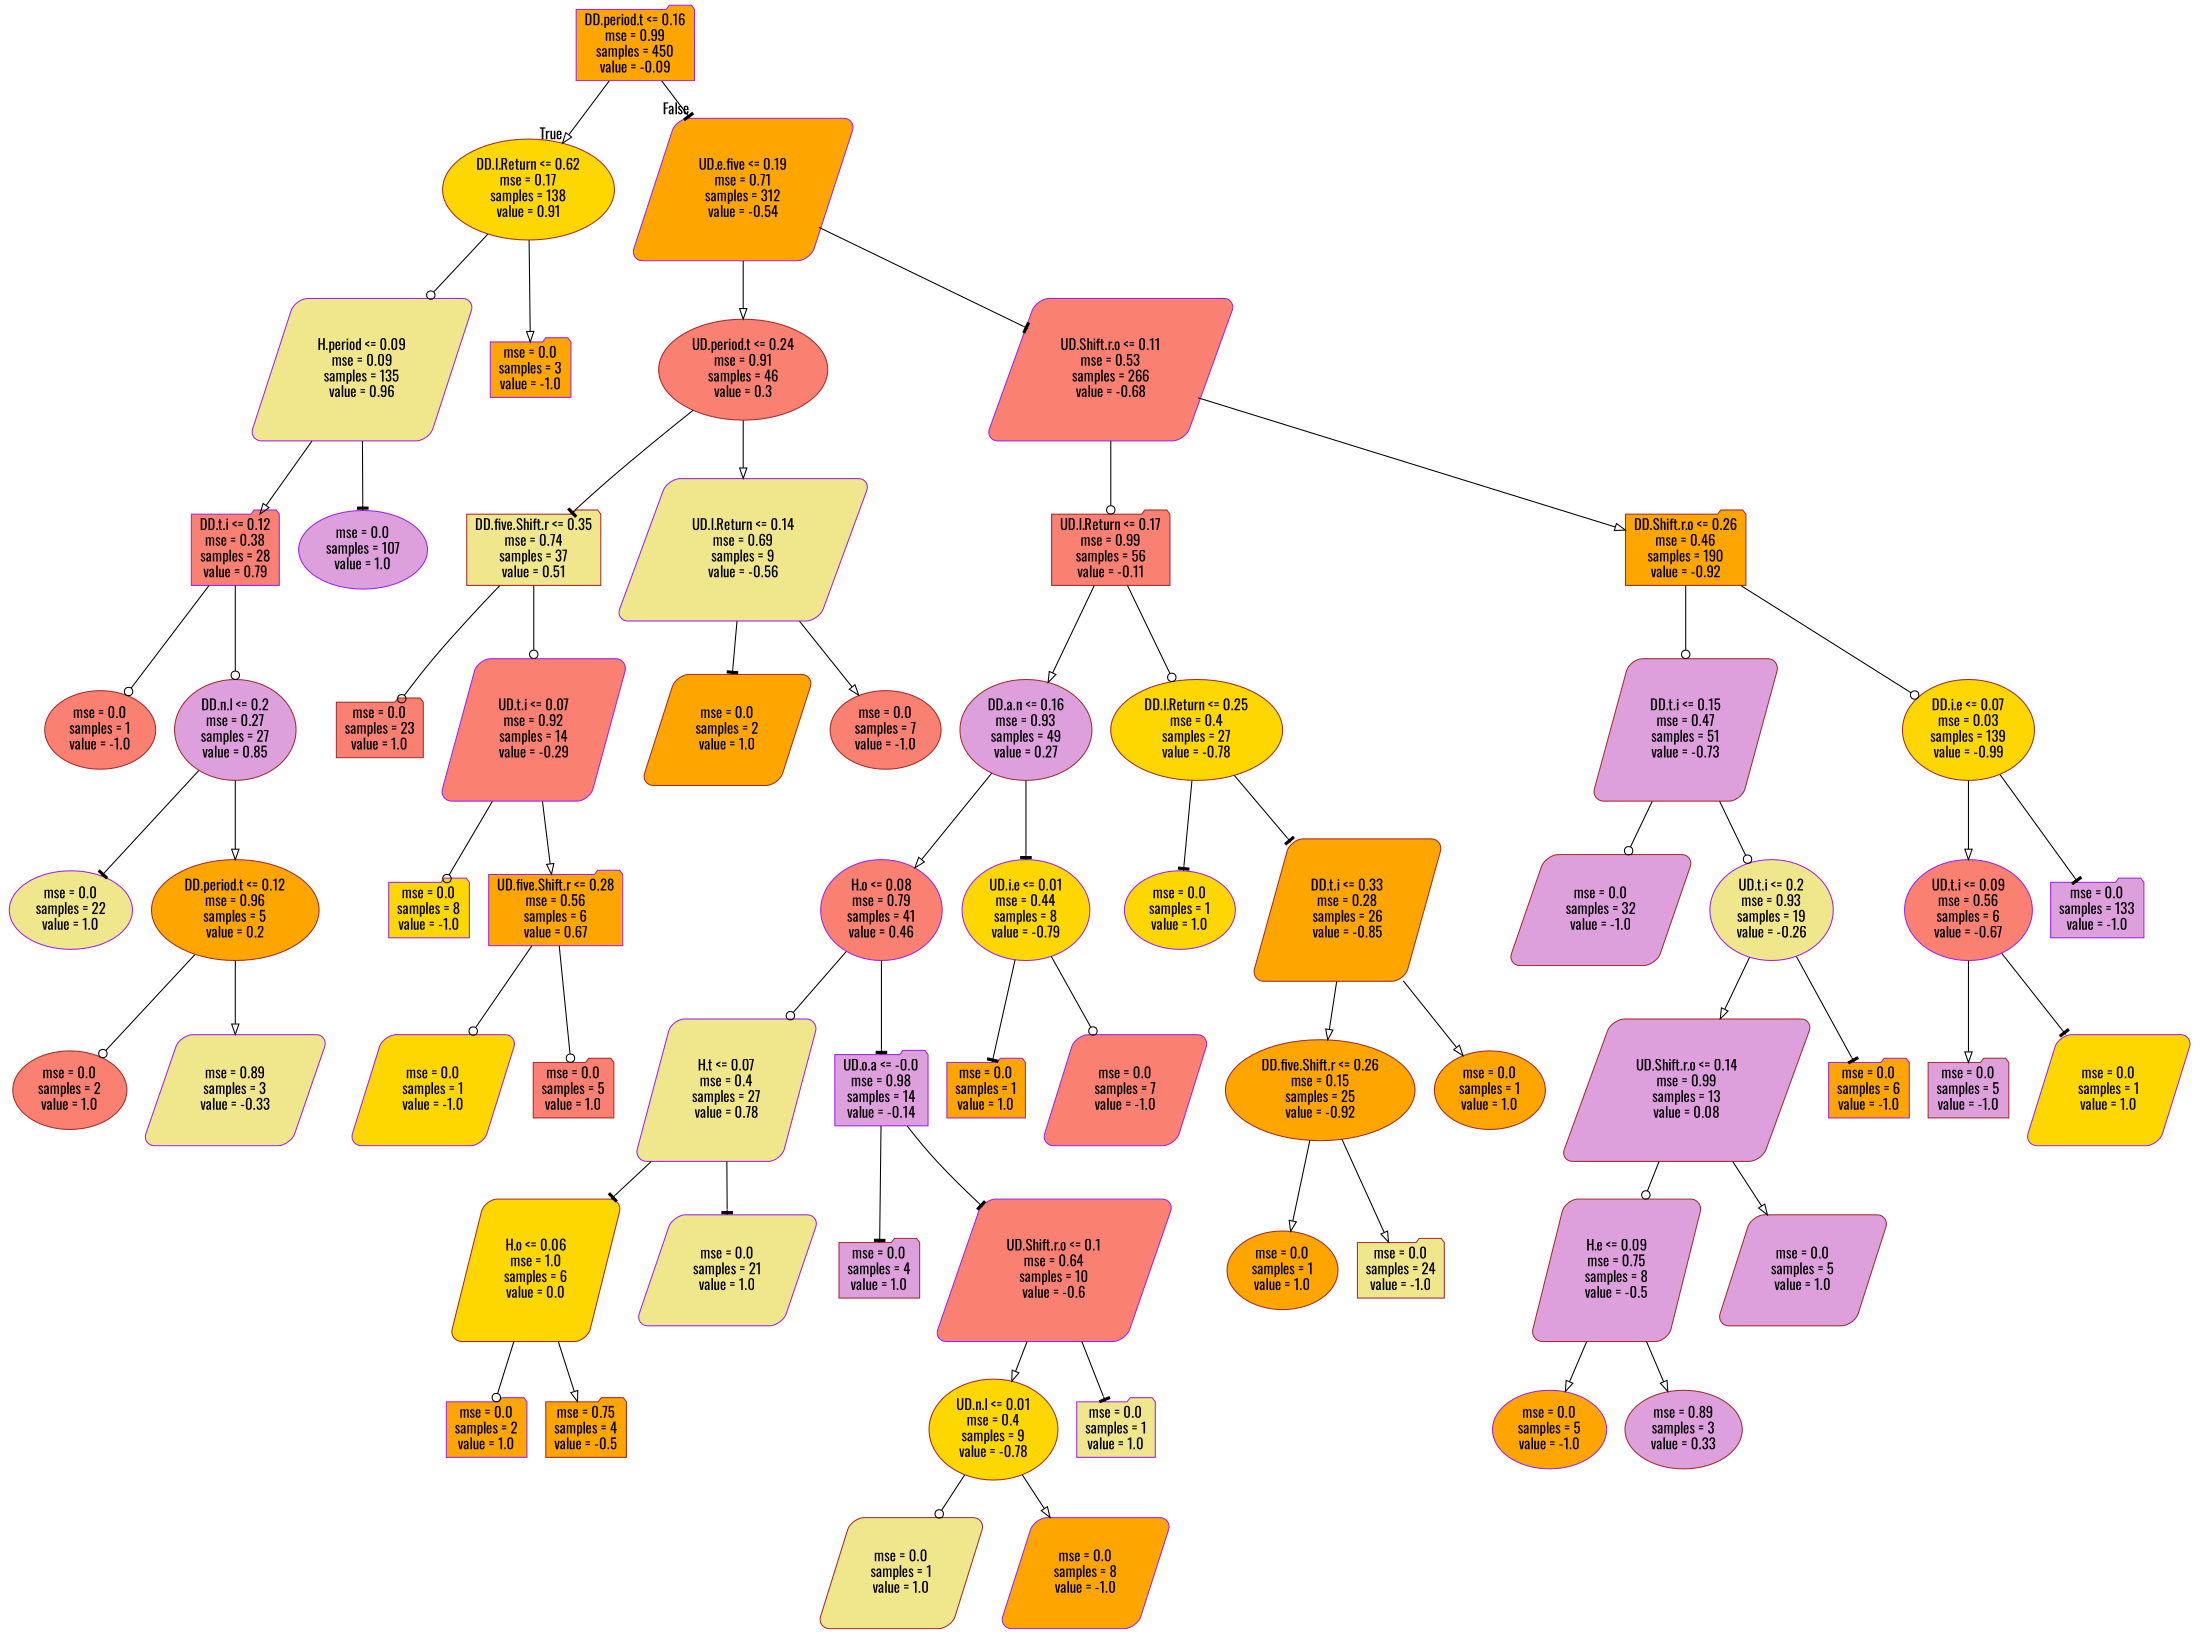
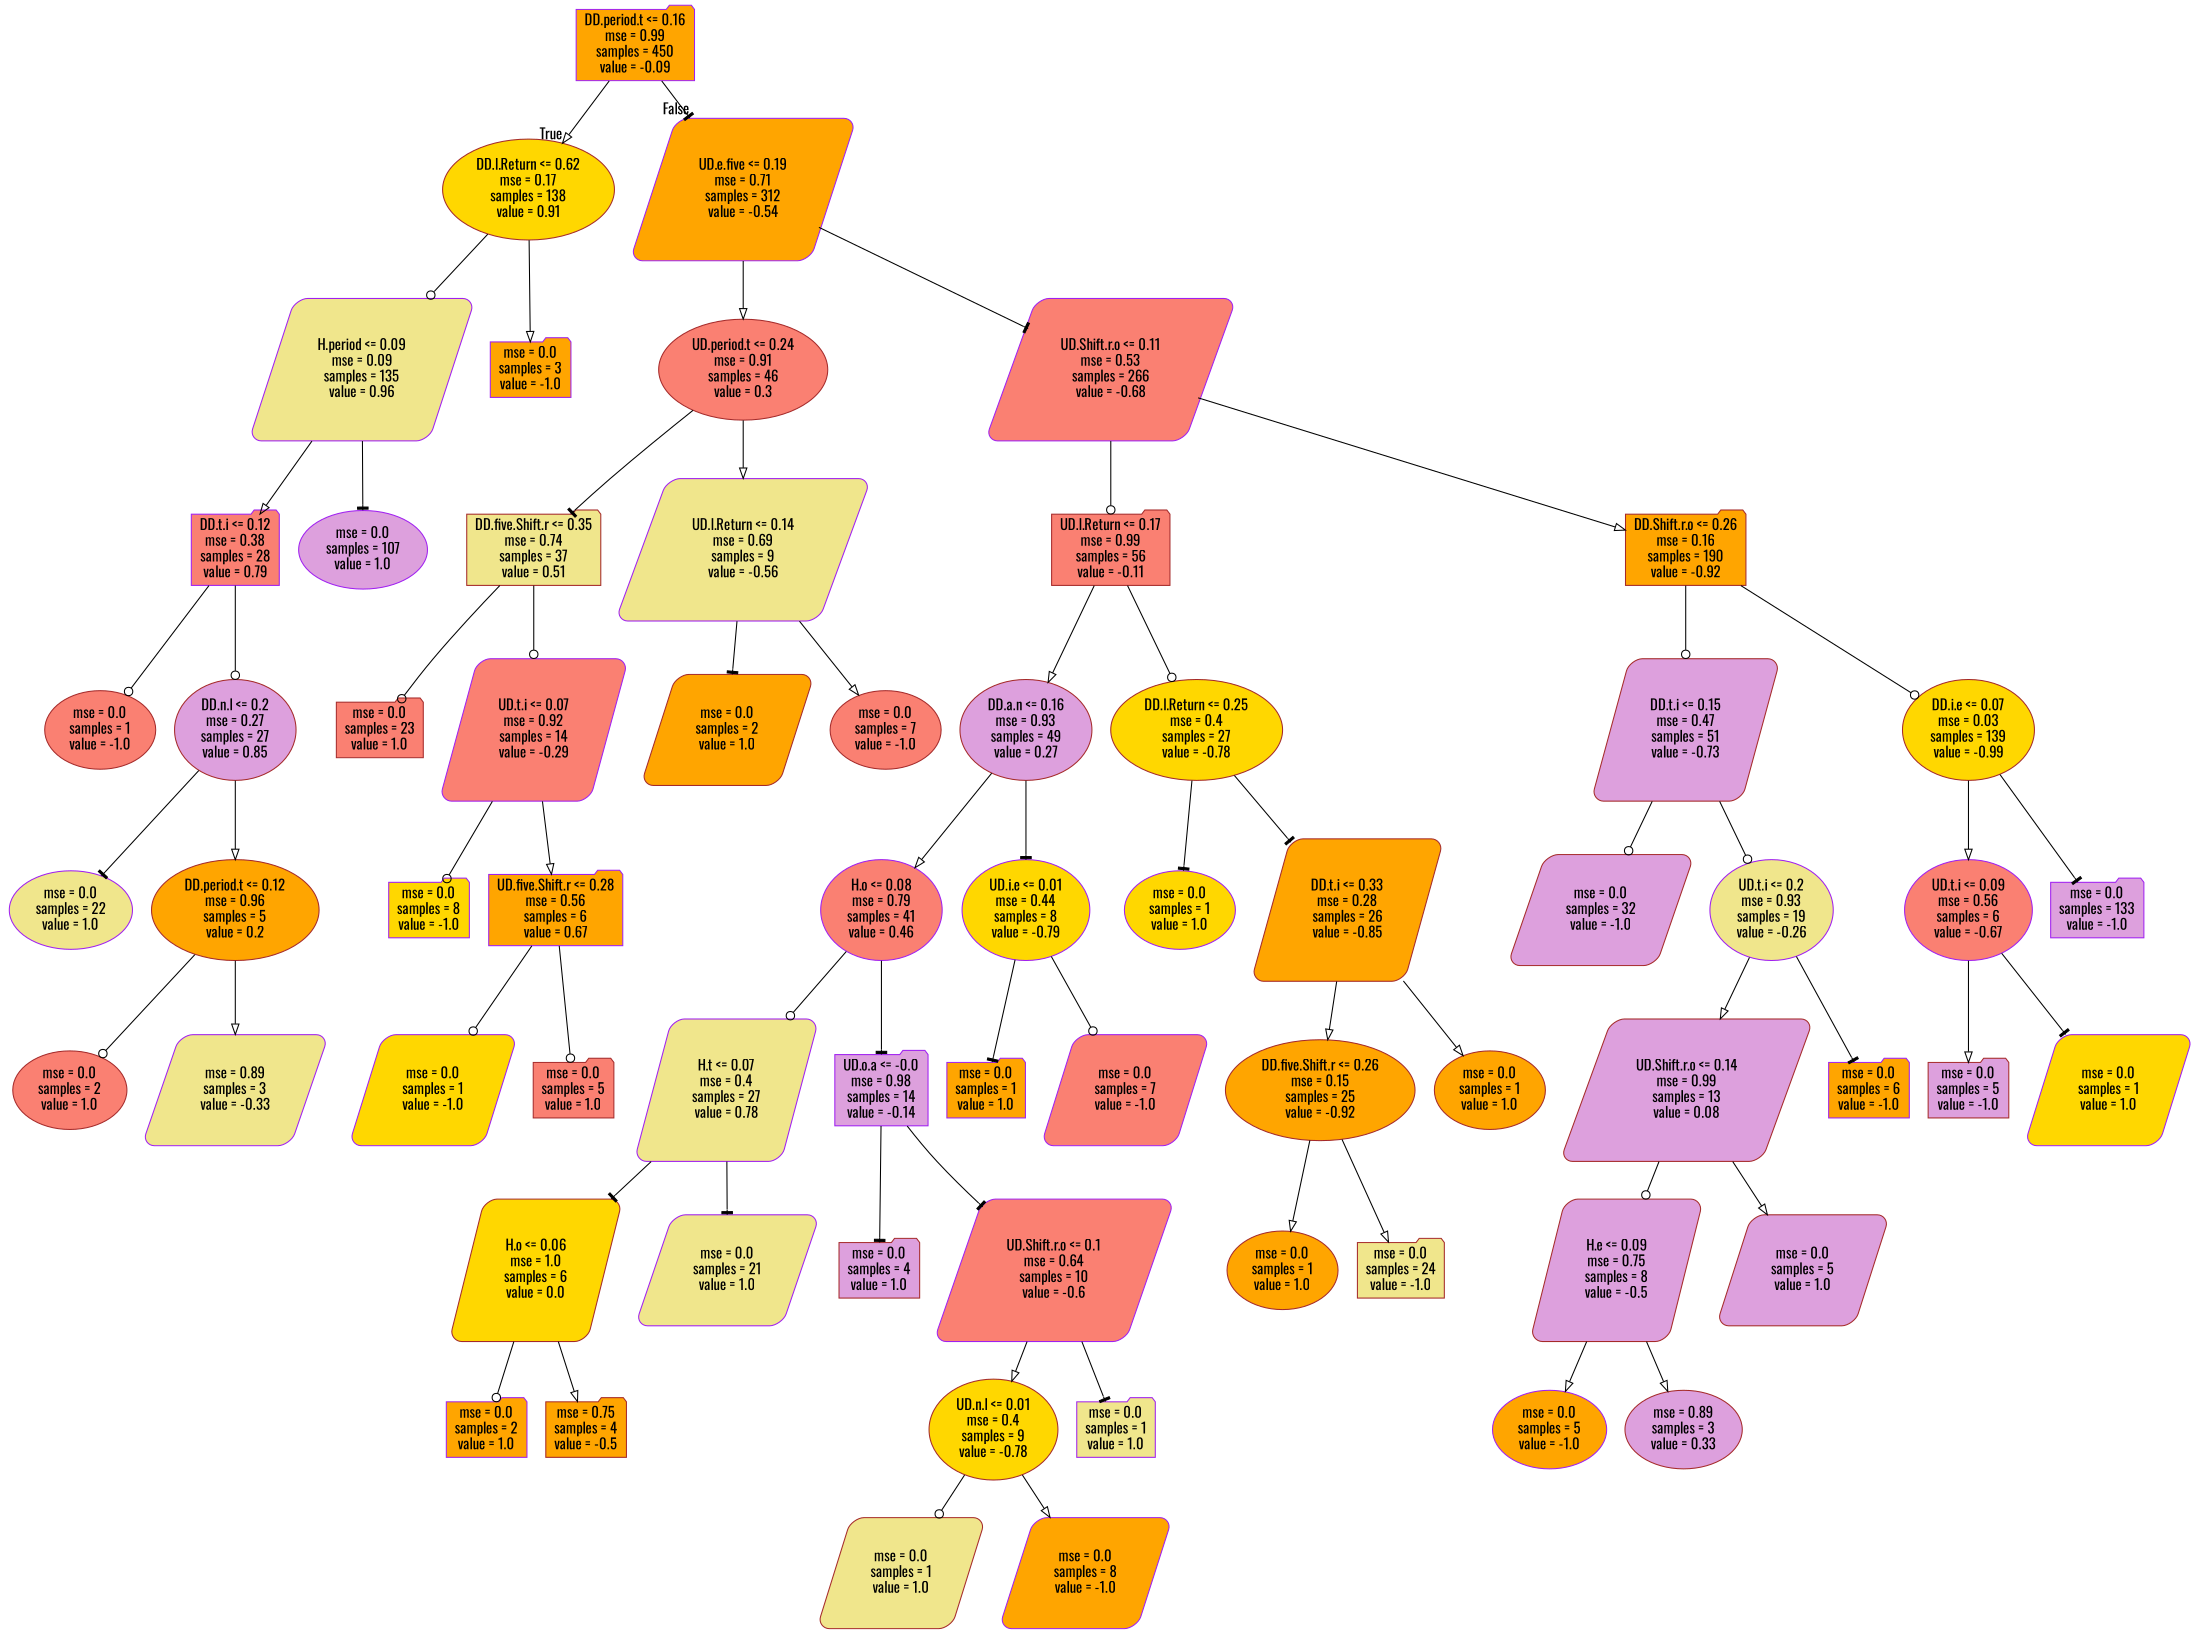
node "DD.Shift.r.o <= 0.26 mse = 0.46 samples = 190 value = -0.92": label "DD.Shift.r.o <= 0.26 mse = 0.46 samples = 190 value = -0.92" -> "DD.Shift.r.o <= 0.26 mse = 0.16 samples = 190 value = -0.92"
